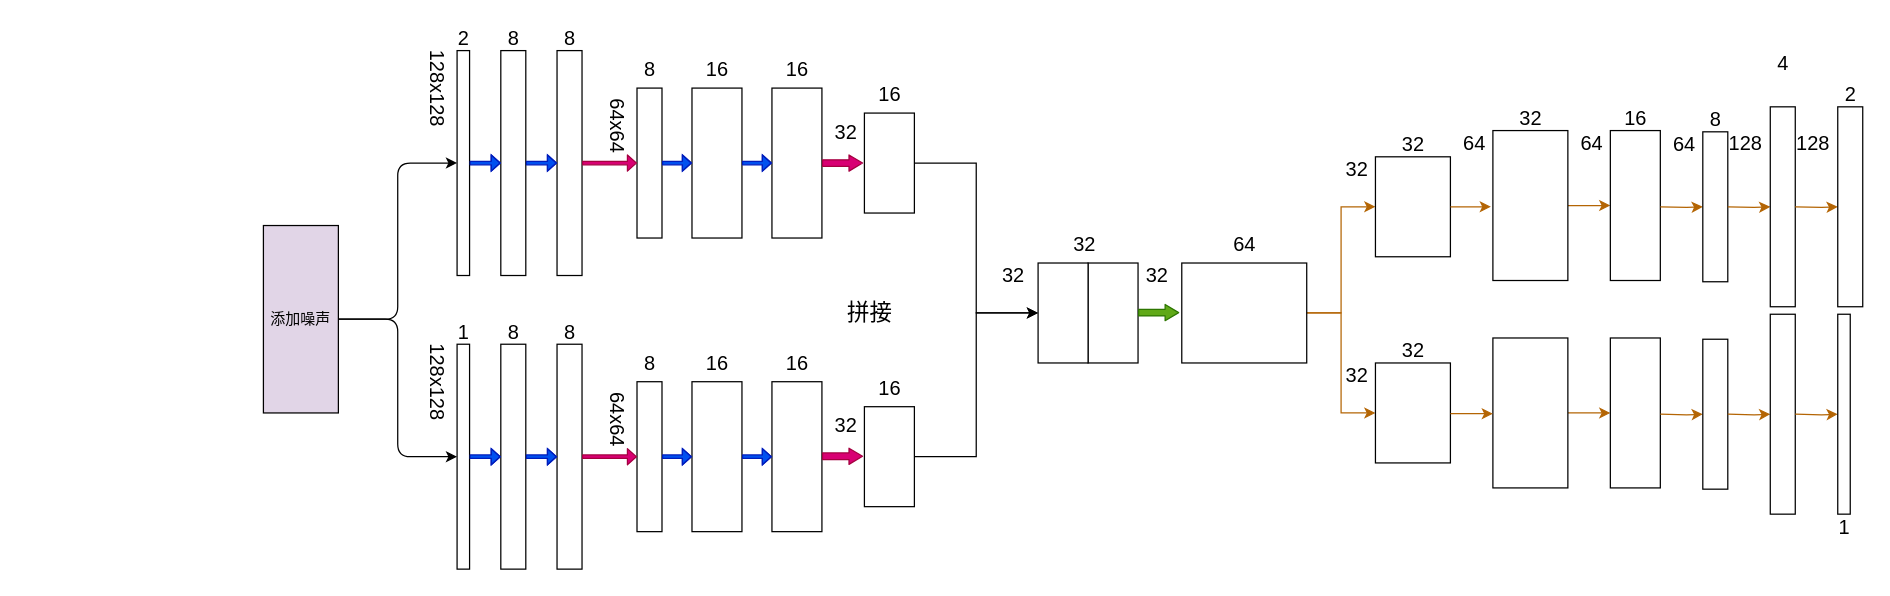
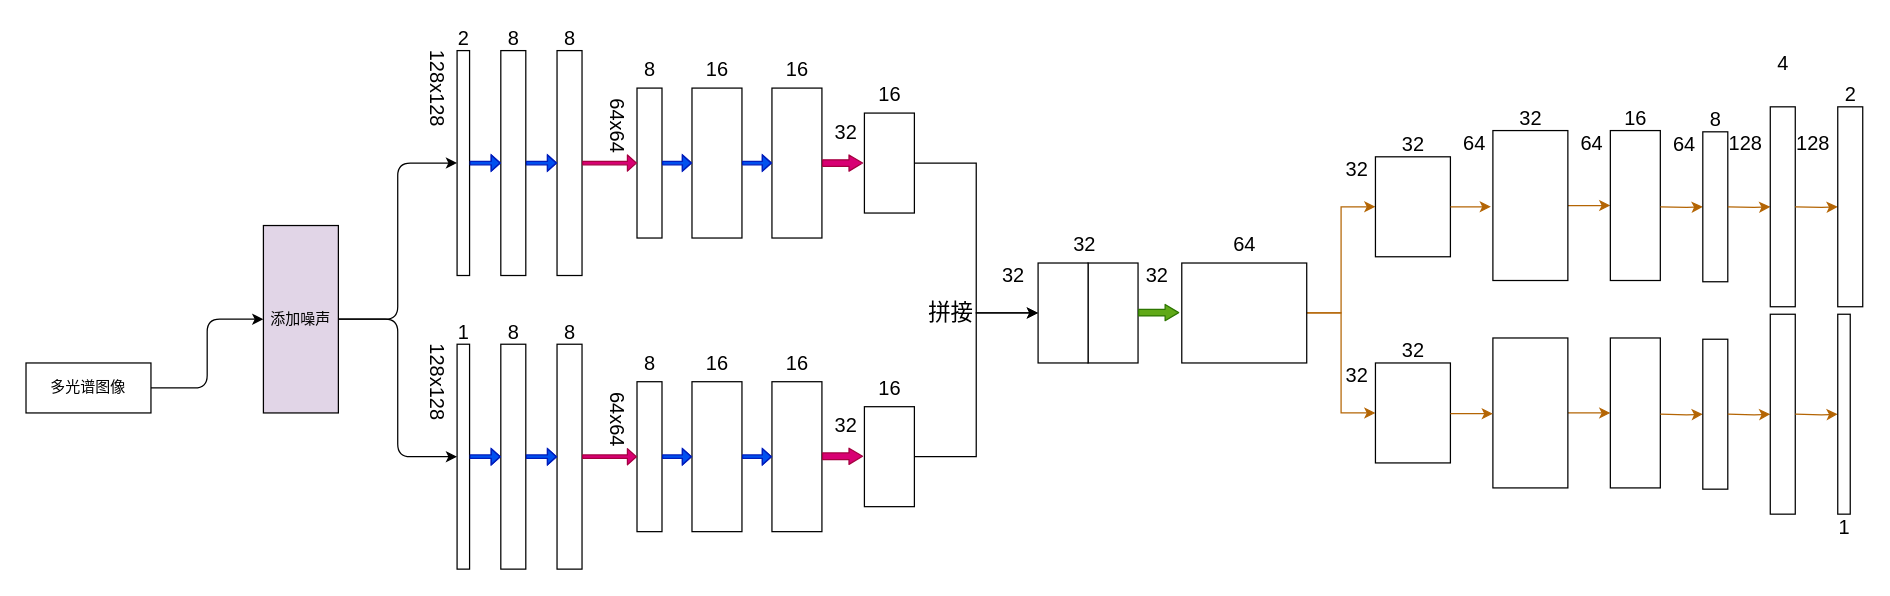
node "拼接": moved (869, 313) -> (951, 313)
edge "多光谱图像" -> "添加噪声": added
node "多光谱图像": added
